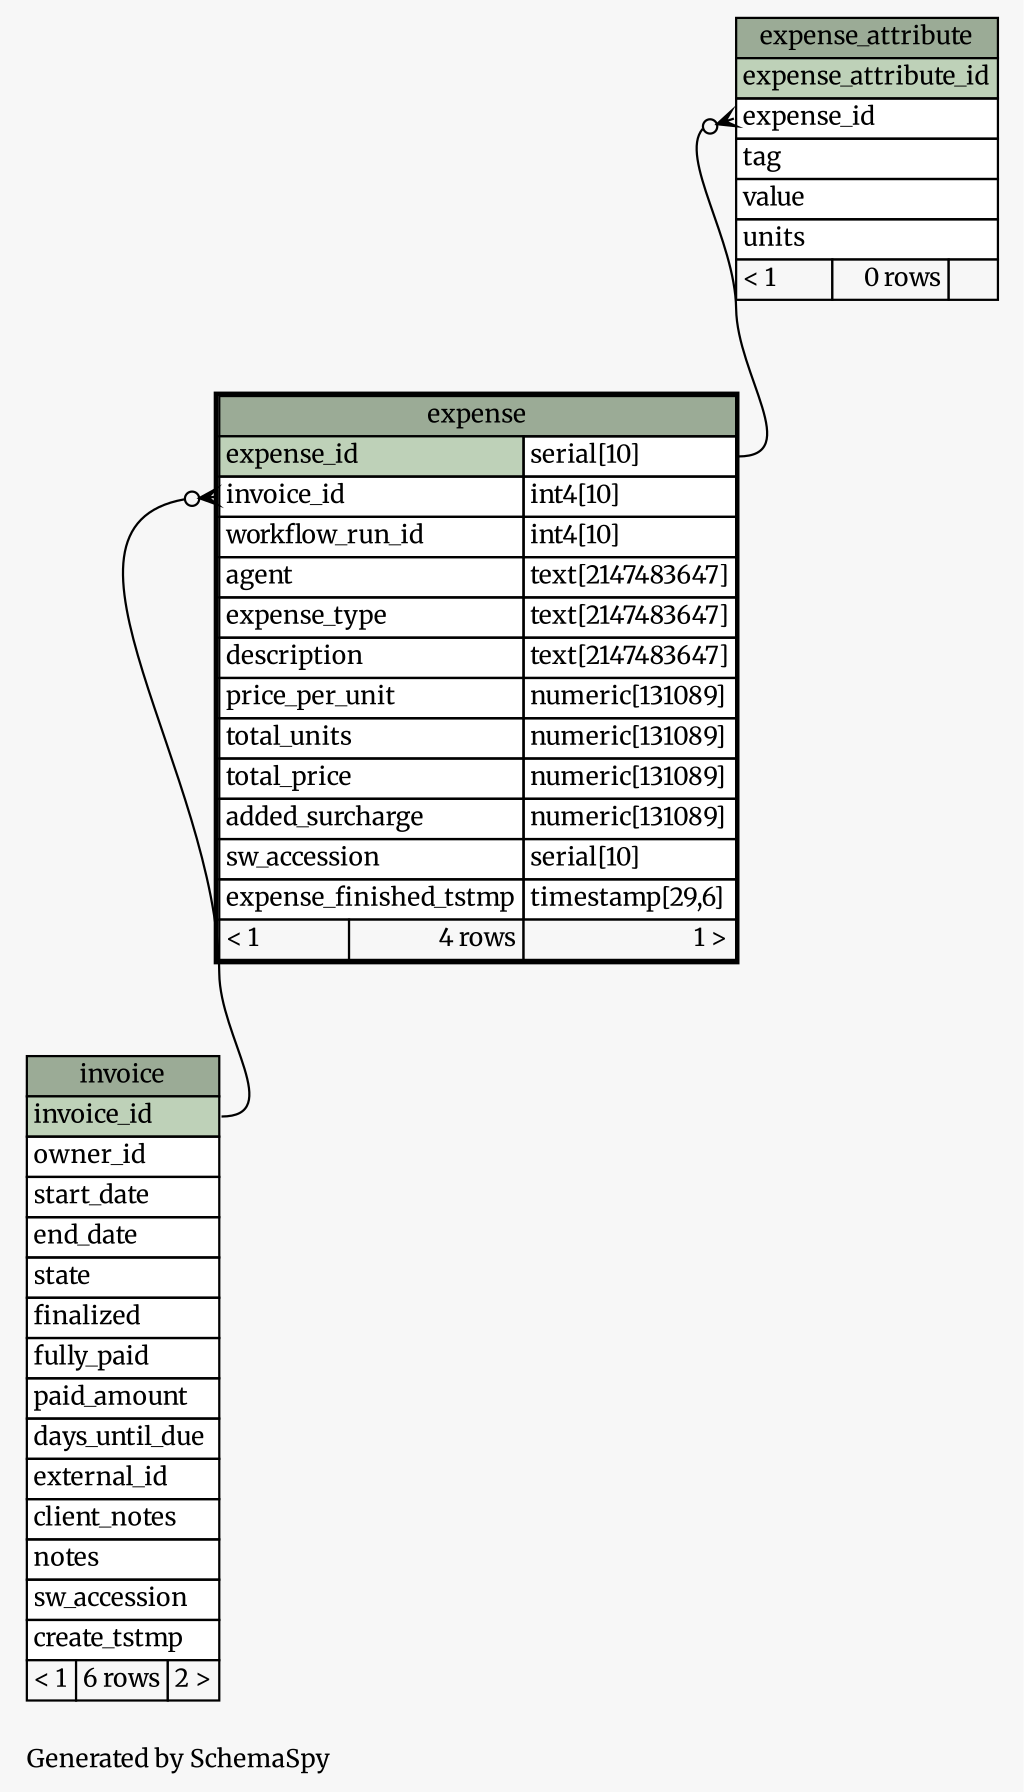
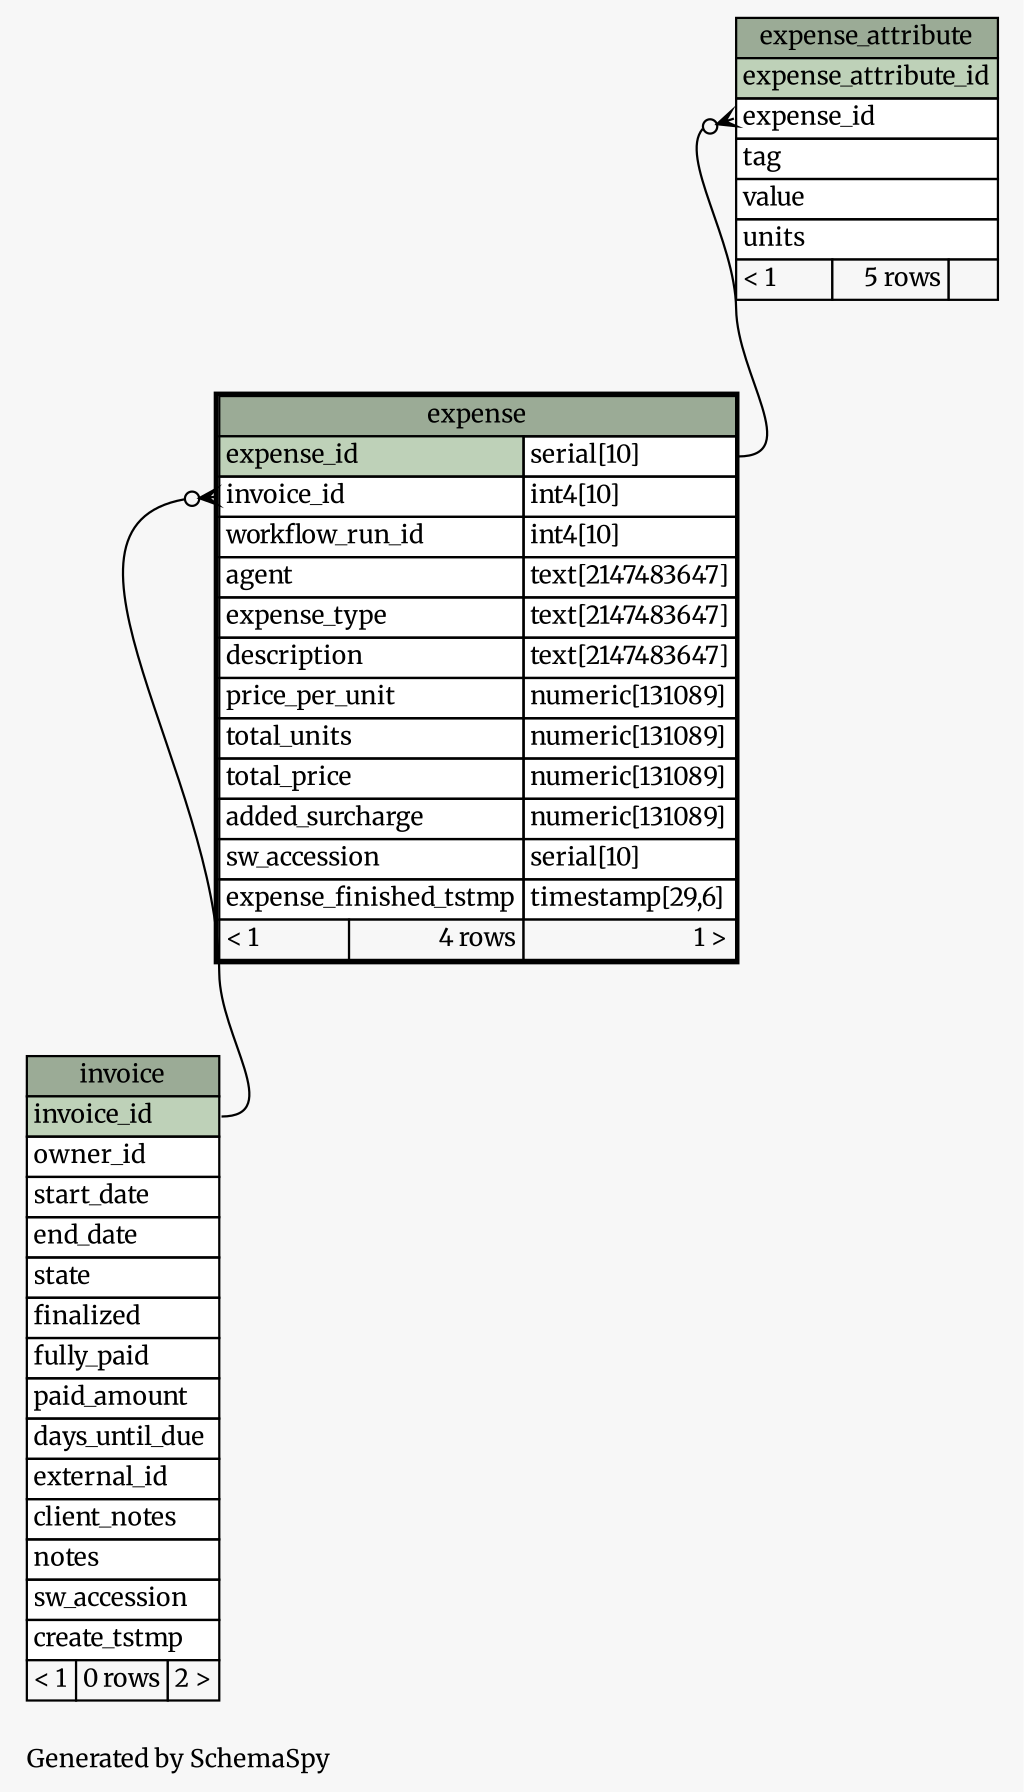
node "expense_attribute": text "0 rows" -> "5 rows"
node "invoice": text "6 rows" -> "0 rows"
